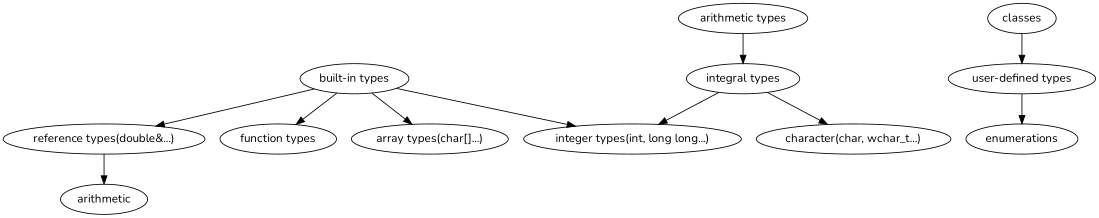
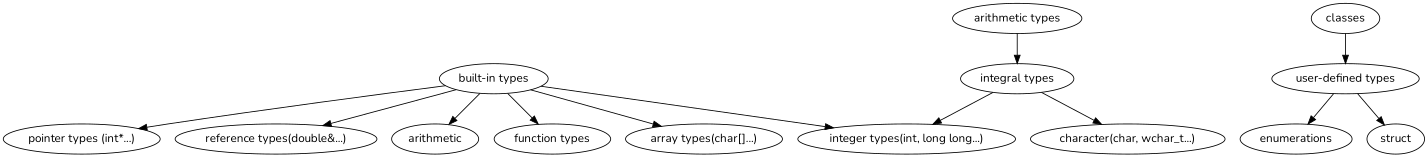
node "pointer types (int*...)": added
node "struct": added
edge "reference types(double&...)" -> "arithmetic": now "built-in types" -> "arithmetic"
